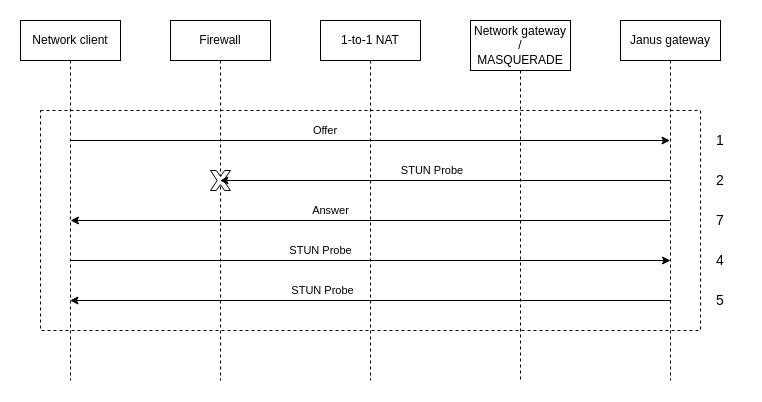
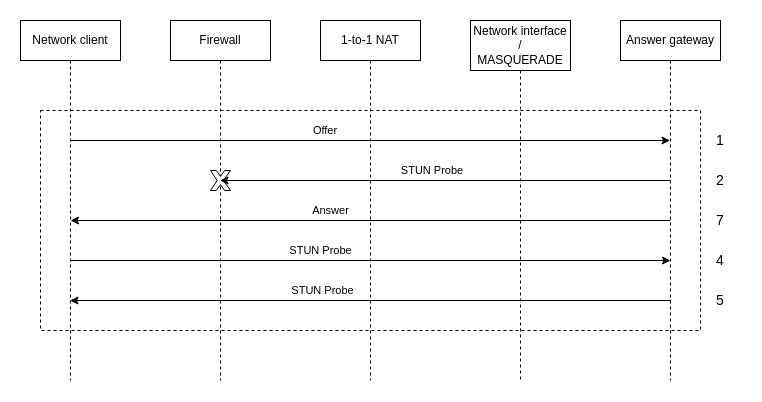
node "Janus gateway": label "Janus gateway" -> "Answer gateway"
node "Network gateway / MASQUERADE": label "Network gateway / MASQUERADE" -> "Network interface / MASQUERADE"
